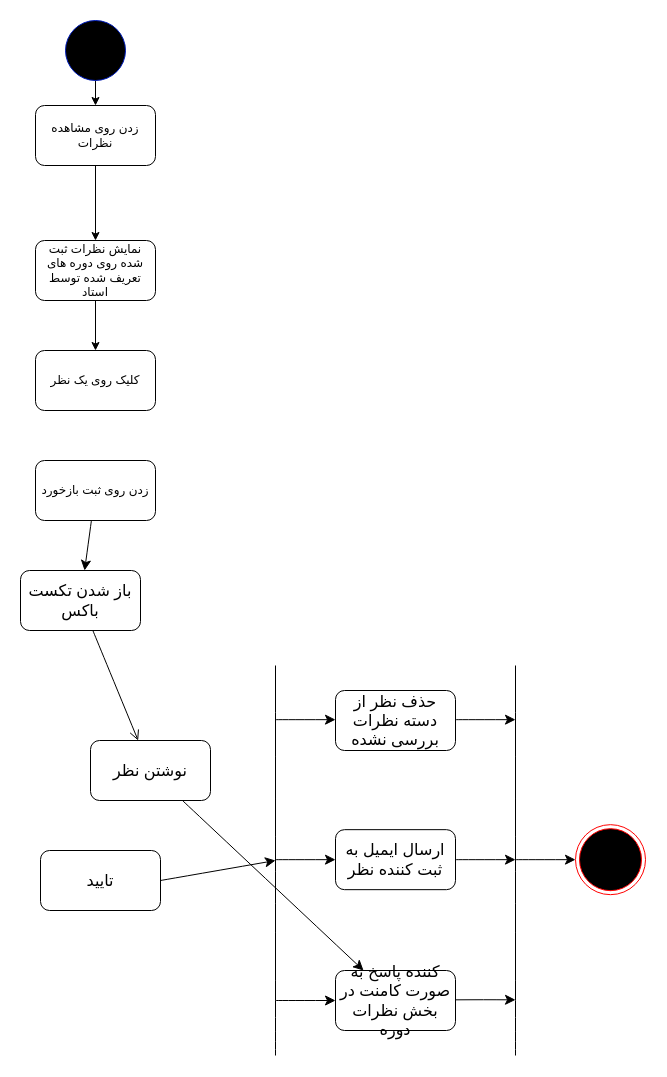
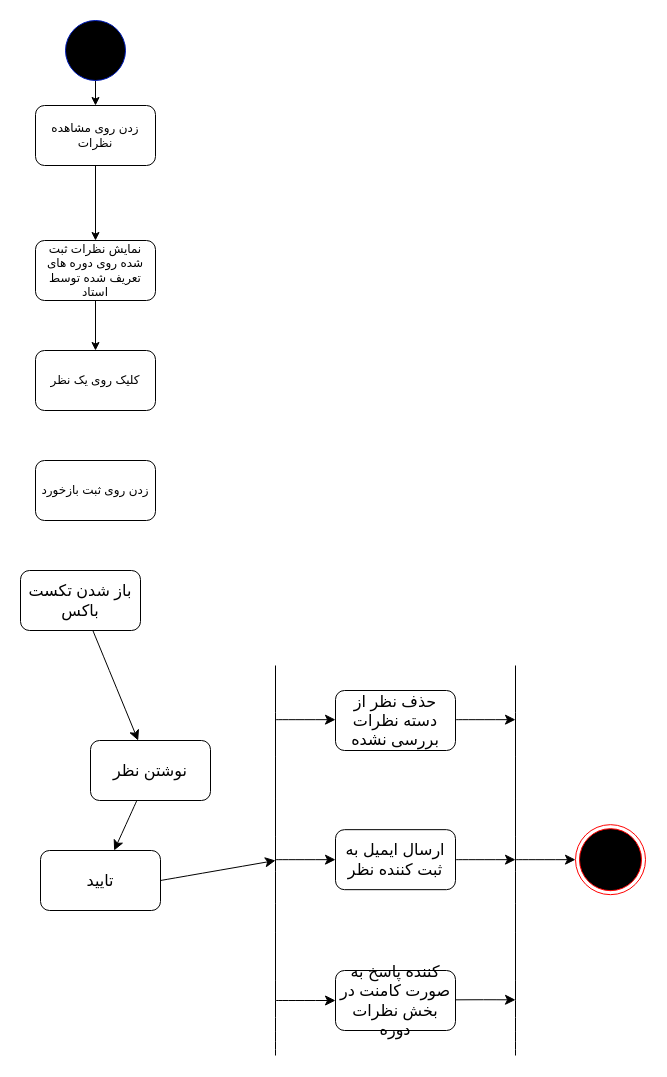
edge "زدن روی ثبت بازخورد" -> "باز شدن تکست باکس": removed
edge "باز شدن تکست باکس" -> "نوشتن نظر": arrowhead open -> classic
edge "نوشتن نظر" -> "کننده پاسخ به صورت کامنت در بخش نظرات دوره": now "نوشتن نظر" -> "تایید"
